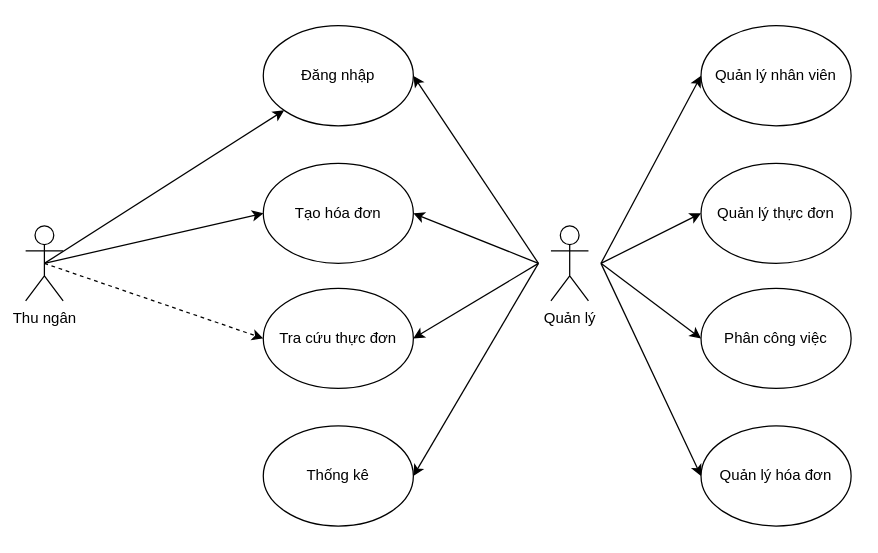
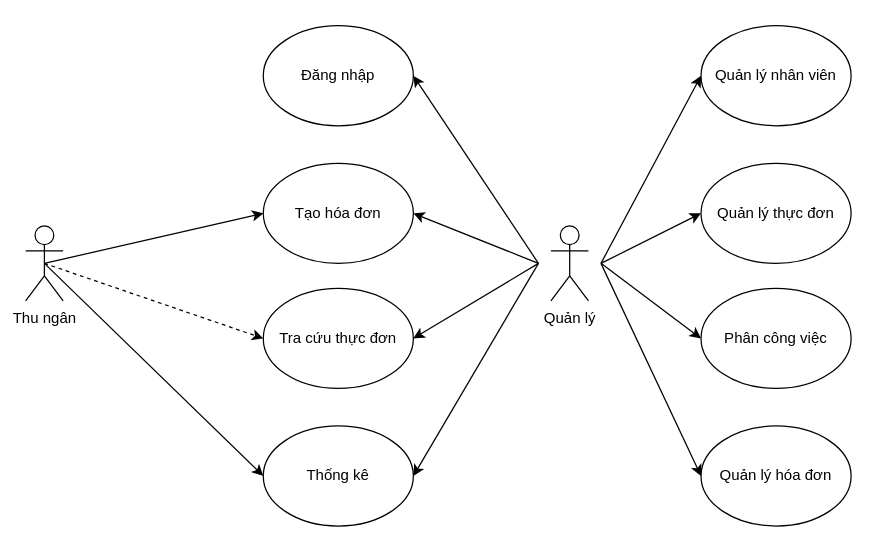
edge "Thu ngân" -> "Đăng nhập": now "Thu ngân" -> "Thống kê"
